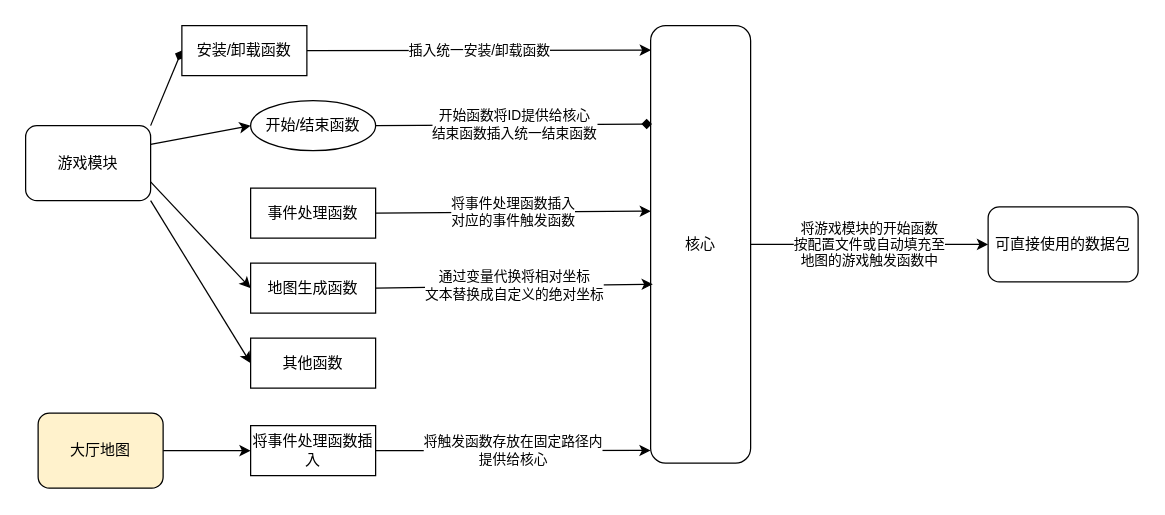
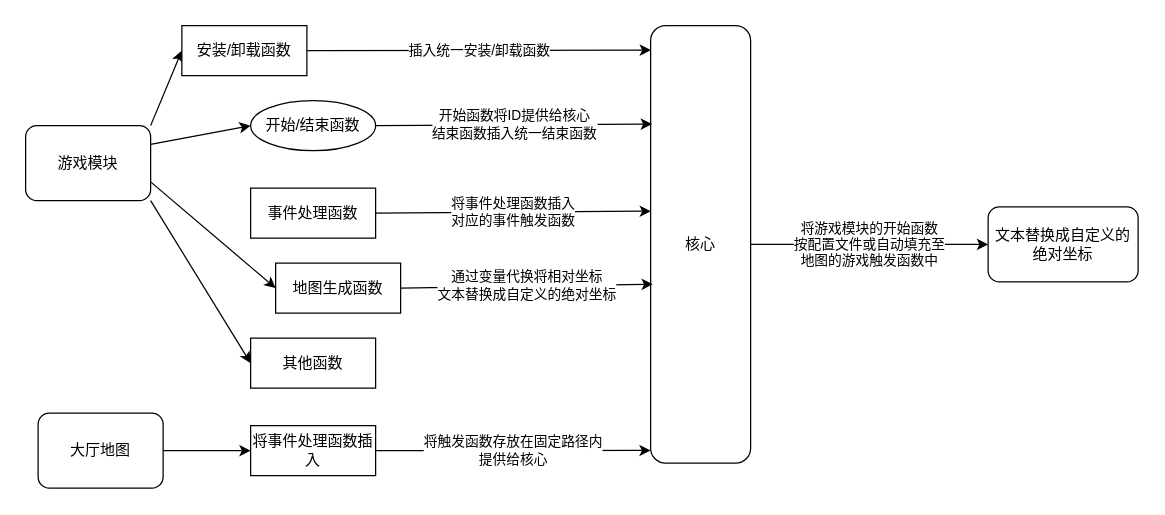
edge "游戏模块" -> "安装/卸载函数": arrowhead diamond -> classic
edge "开始/结束函数" -> "核心": arrowhead diamond -> classic
node "可直接使用的数据包": label "可直接使用的数据包" -> "文本替换成自定义的绝对坐标"
node "地图生成函数": moved (313, 288) -> (338, 288)
node "大厅地图": fillcolor #fff2cc -> #ffffff
